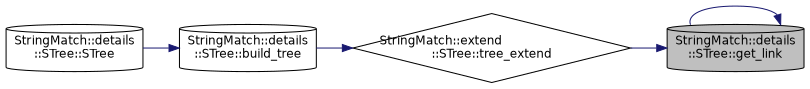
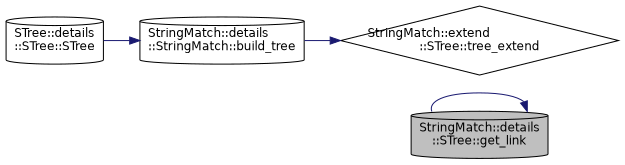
node "StringMatch::details ::STree::STree": label "StringMatch::details ::STree::STree" -> "STree::details ::STree::STree"
node "StringMatch::details ::STree::build_tree": label "StringMatch::details ::STree::build_tree" -> "StringMatch::details ::StringMatch::build_tree"
edge "StringMatch::extend ::STree::tree_extend" -> "StringMatch::details ::STree::get_link": removed
